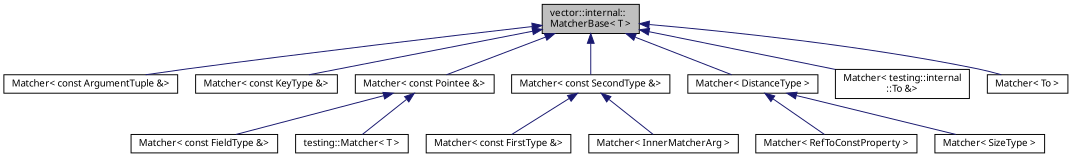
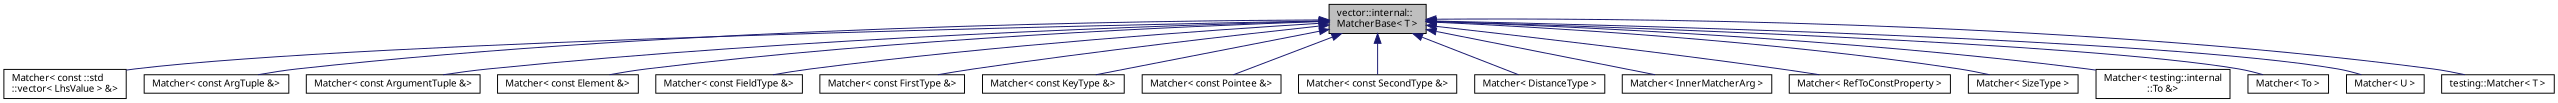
node "Matcher< const ::std ::vector< LhsValue > &>": added
node "Matcher< const ArgTuple &>": added
node "Matcher< const Element &>": added
node "Matcher< U >": added
edge "Matcher< const FieldType &>" -> "Matcher< const Pointee &>": now "Matcher< const FieldType &>" -> "vector::internal:: MatcherBase< T >"
edge "Matcher< SizeType >" -> "Matcher< DistanceType >": now "Matcher< SizeType >" -> "vector::internal:: MatcherBase< T >"
edge "Matcher< const FirstType &>" -> "Matcher< const SecondType &>": now "Matcher< const FirstType &>" -> "vector::internal:: MatcherBase< T >"
edge "testing::Matcher< T >" -> "Matcher< const Pointee &>": now "testing::Matcher< T >" -> "vector::internal:: MatcherBase< T >"
edge "Matcher< InnerMatcherArg >" -> "Matcher< const SecondType &>": now "Matcher< InnerMatcherArg >" -> "vector::internal:: MatcherBase< T >"
edge "Matcher< RefToConstProperty >" -> "Matcher< DistanceType >": now "Matcher< RefToConstProperty >" -> "vector::internal:: MatcherBase< T >"
